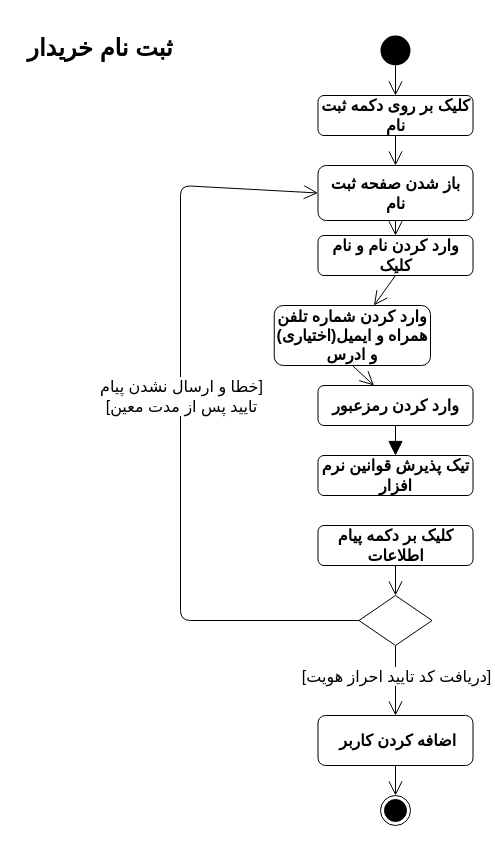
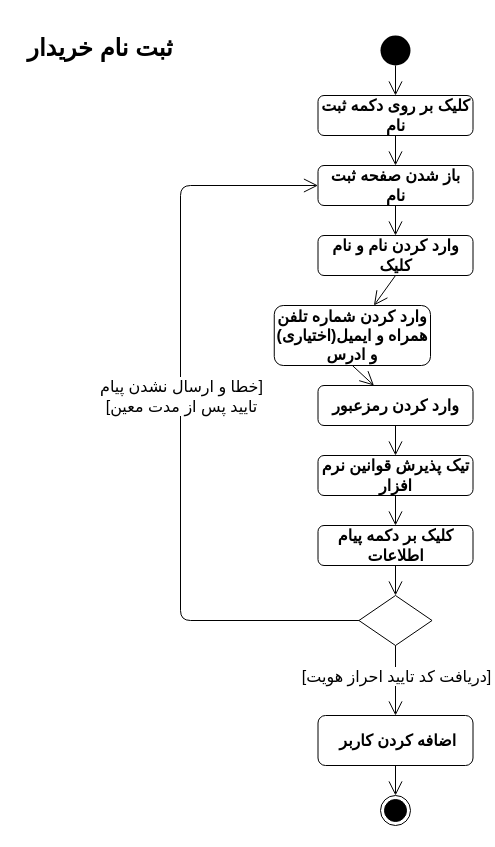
node "باز شدن صفحه ثبت نام": size 155x55 -> 155x40
edge "وارد کردن رمزعبور" -> "تیک پذیرش قوانین نرم افزار": arrowhead block -> open
edge "تیک پذیرش قوانین نرم افزار" -> "کلیک بر دکمه پیام اطلاعات": added
